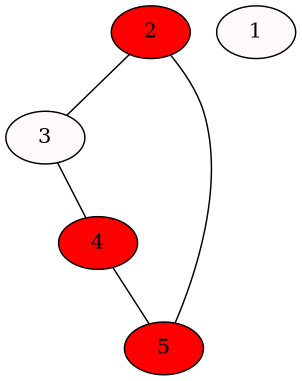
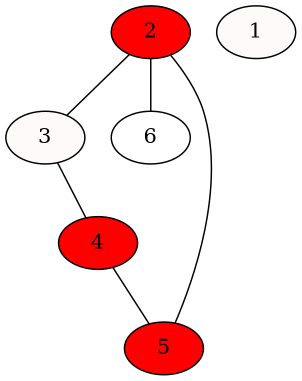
node "6": added
